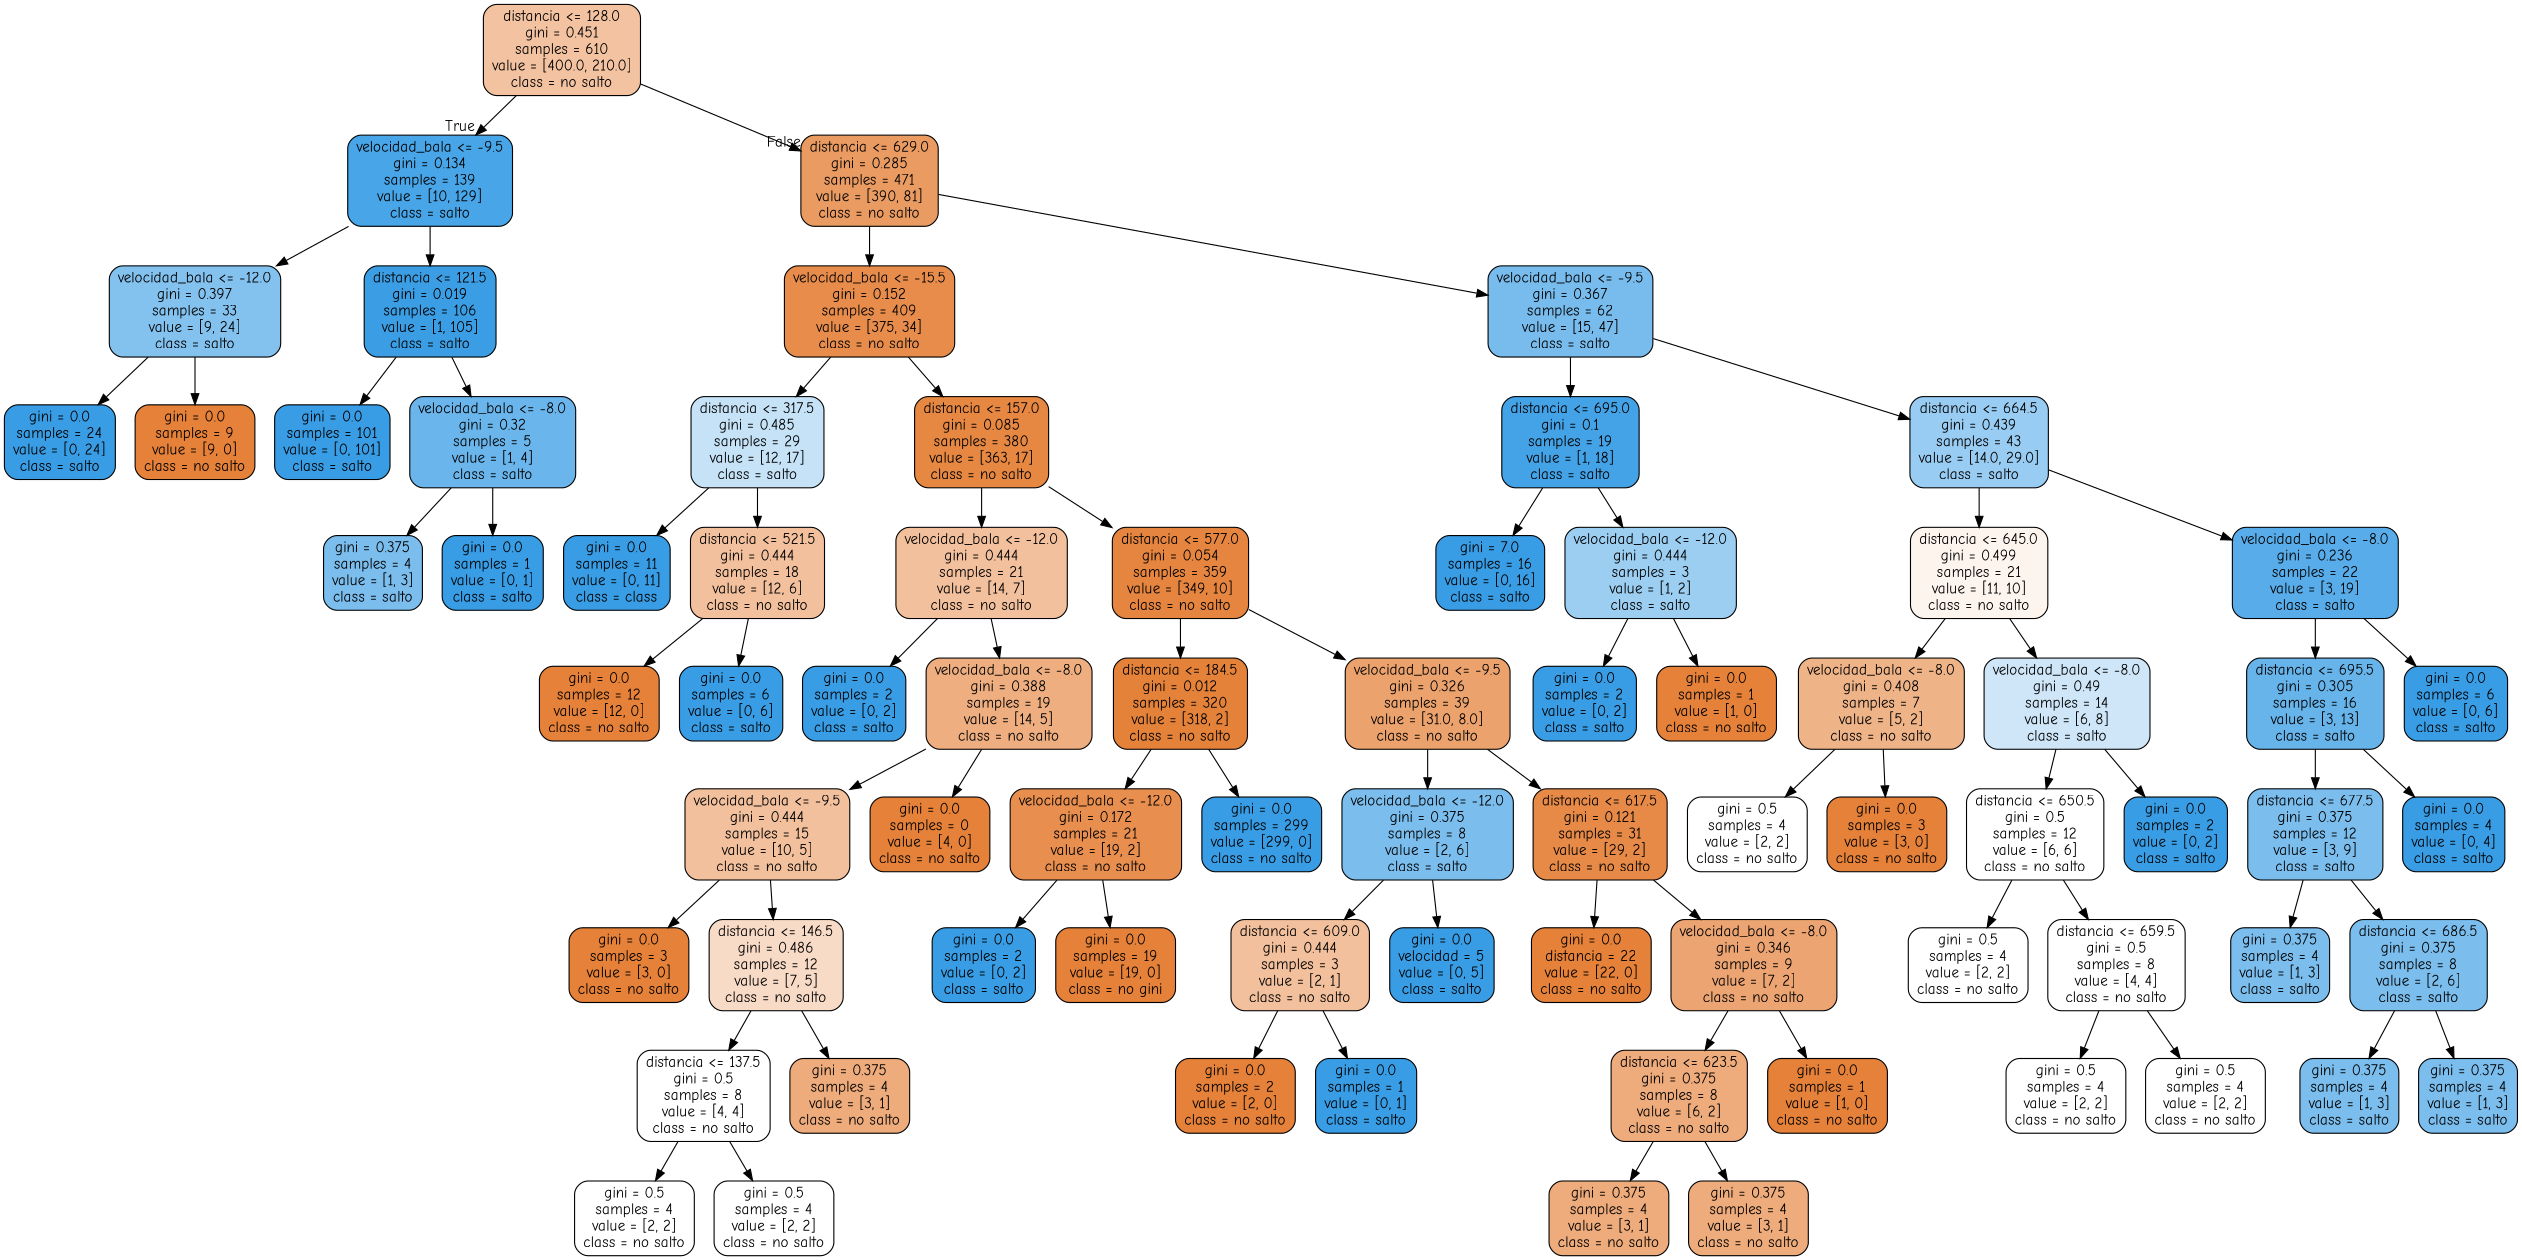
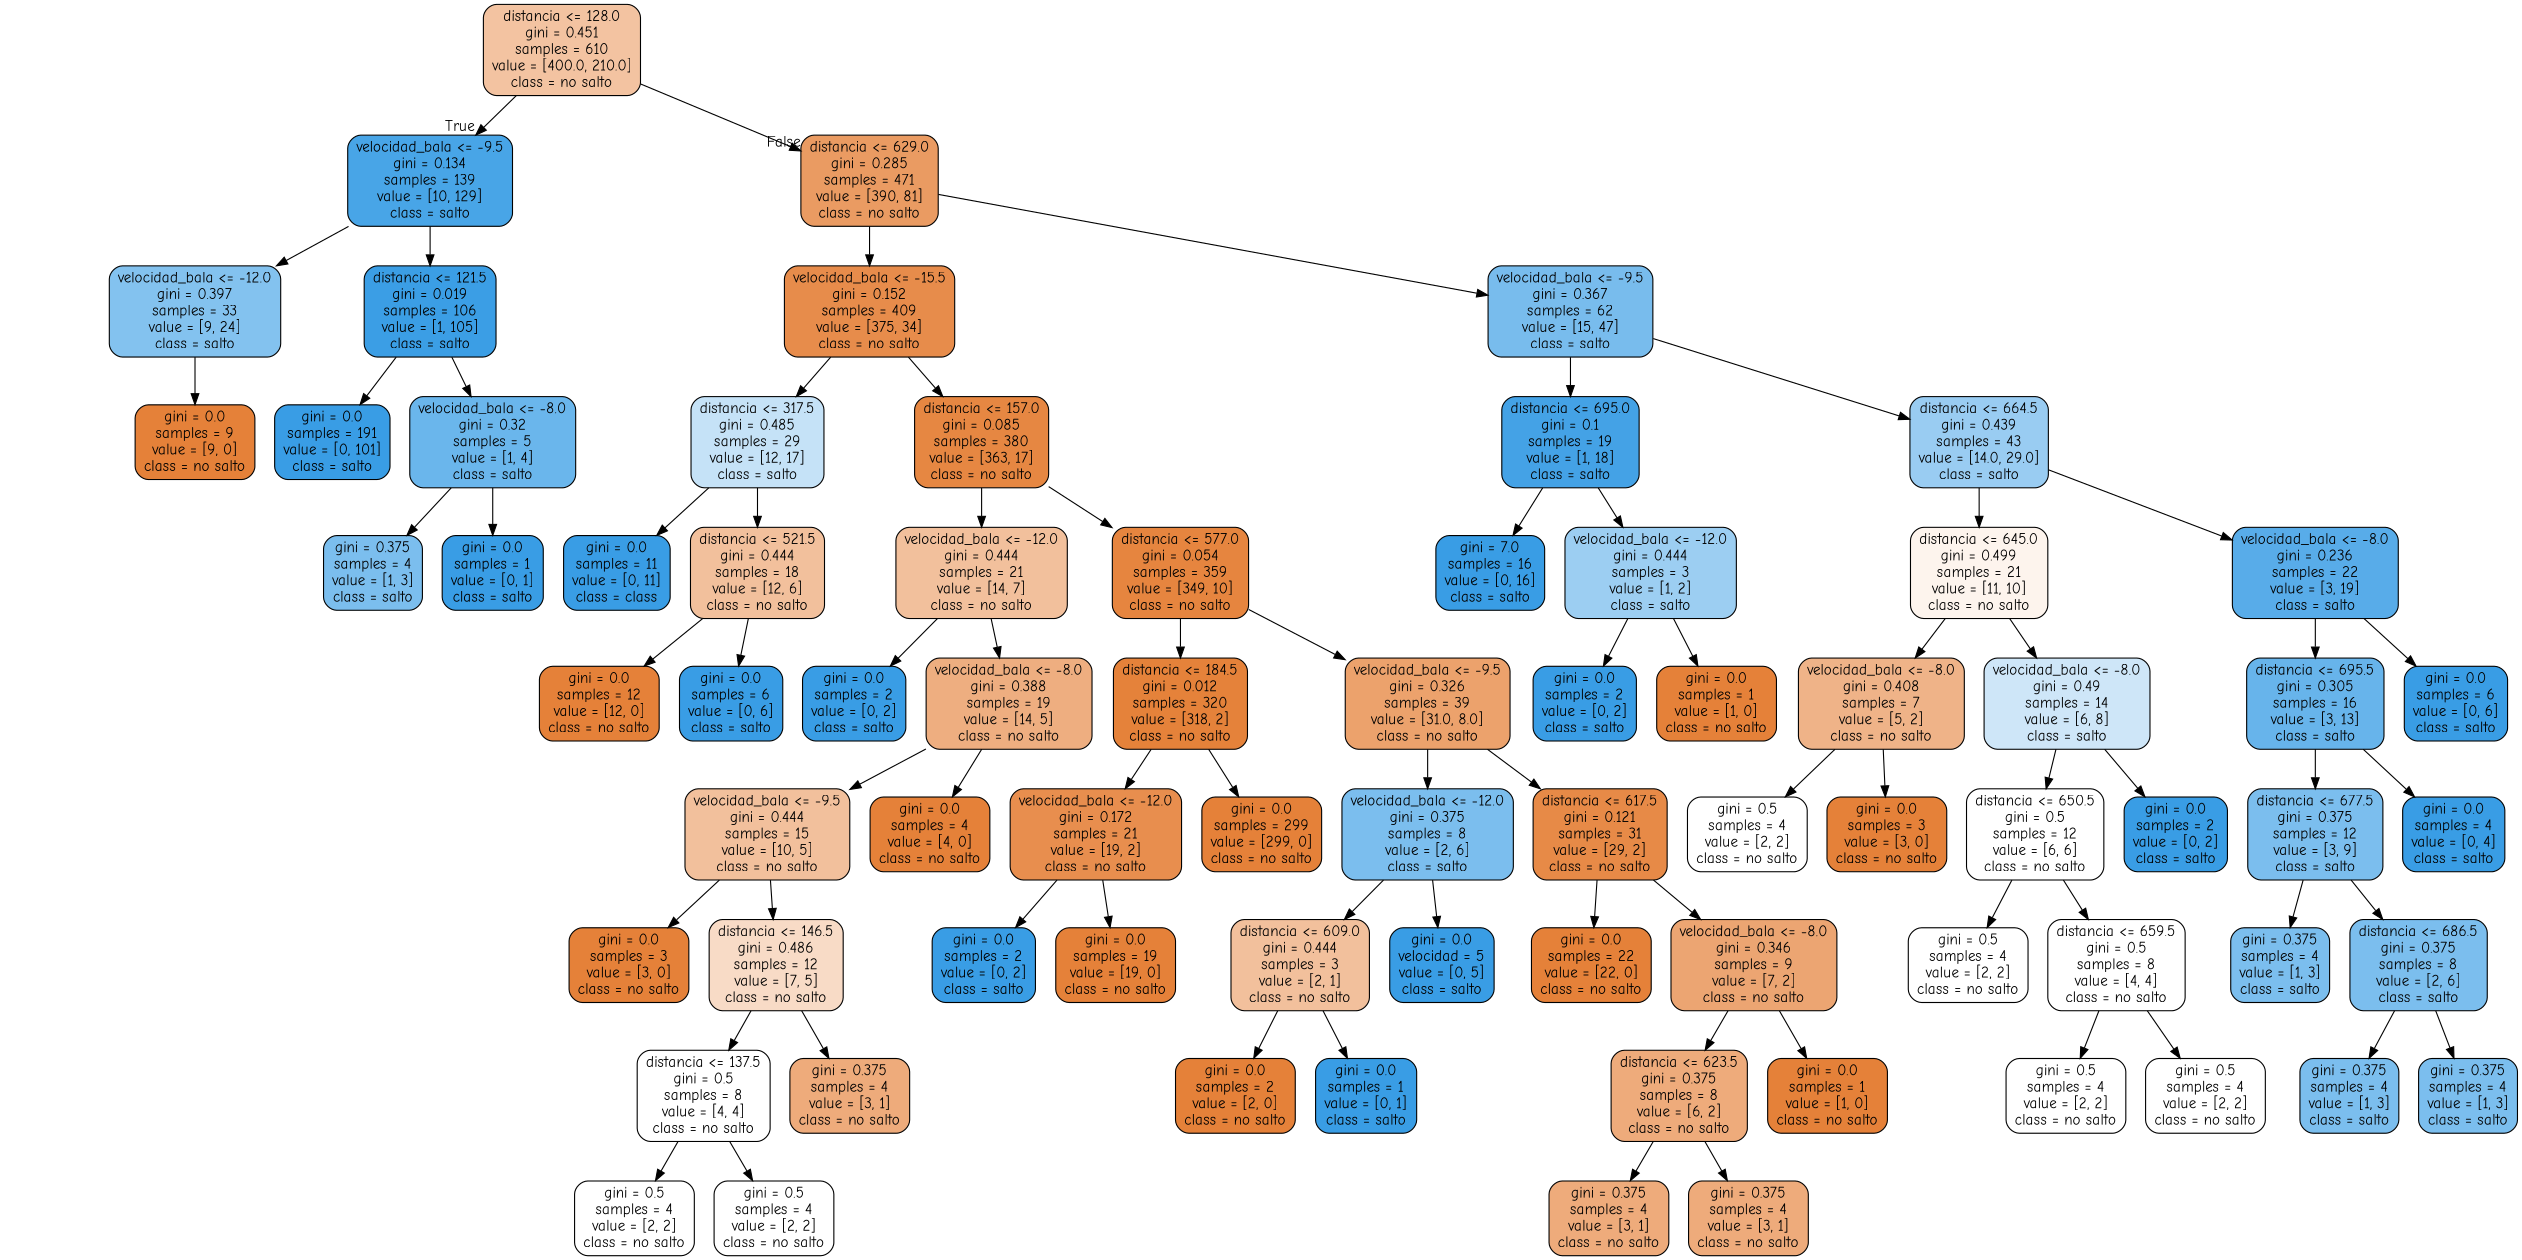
node "gini = 0.0 samples = 24 value = [0, 24] class = salto": removed
node "gini = 0.0 samples = 101 value = [0, 101] class = salto": label "gini = 0.0 samples = 101 value = [0, 101] class = salto" -> "gini = 0.0 samples = 191 value = [0, 101] class = salto"
node "gini = 0.0 samples = 0 value = [4, 0] class = no salto": label "gini = 0.0 samples = 0 value = [4, 0] class = no salto" -> "gini = 0.0 samples = 4 value = [4, 0] class = no salto"
node "gini = 0.0 samples = 299 value = [299, 0] class = no salto": fillcolor #399de5 -> #e58139
node "gini = 0.0 samples = 19 value = [19, 0] class = no gini": label "gini = 0.0 samples = 19 value = [19, 0] class = no gini" -> "gini = 0.0 samples = 19 value = [19, 0] class = no salto"
node "gini = 0.0 distancia = 22 value = [22, 0] class = no salto": label "gini = 0.0 distancia = 22 value = [22, 0] class = no salto" -> "gini = 0.0 samples = 22 value = [22, 0] class = no salto"
